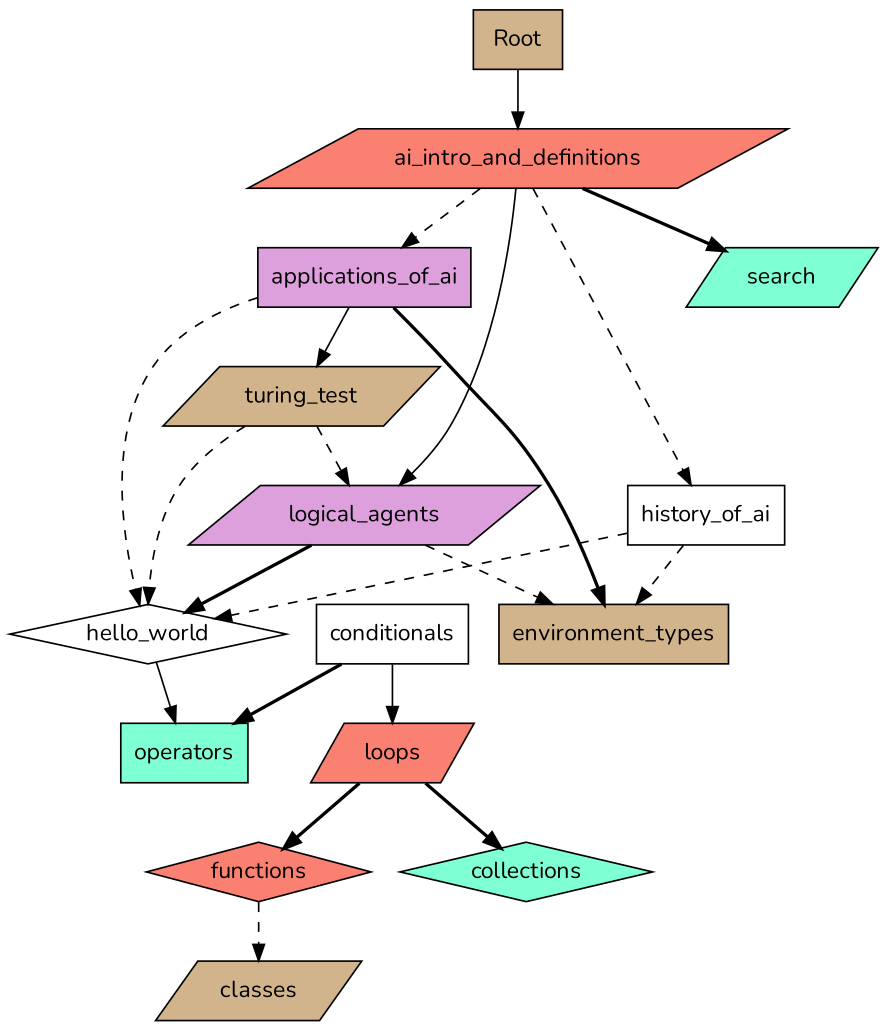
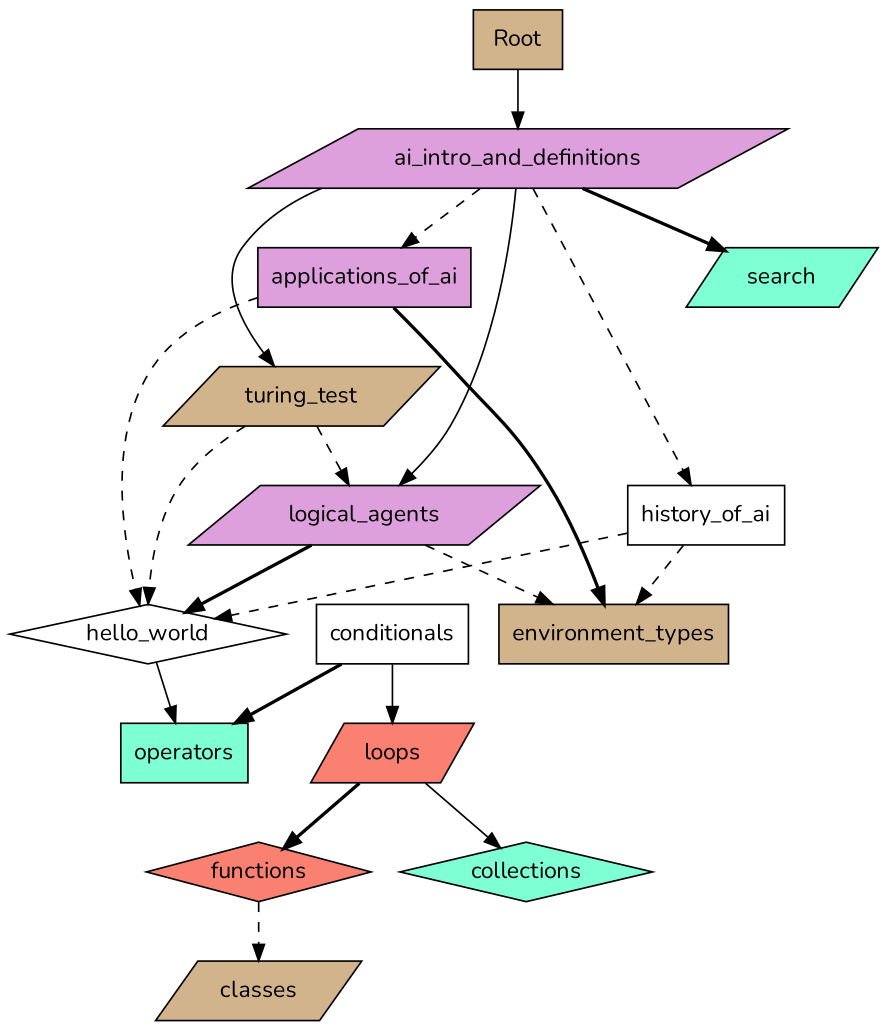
node "ai_intro_and_definitions": fillcolor salmon -> plum
edge "applications_of_ai" -> "turing_test": now "ai_intro_and_definitions" -> "turing_test"
edge "loops" -> "collections": style bold -> solid
